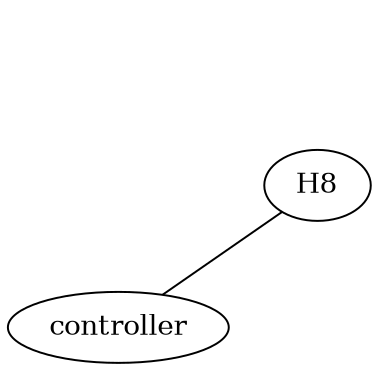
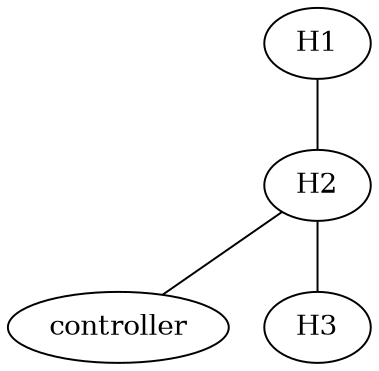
node "H1": added
node "H8": label "H8" -> "H2"
node "H3": added
